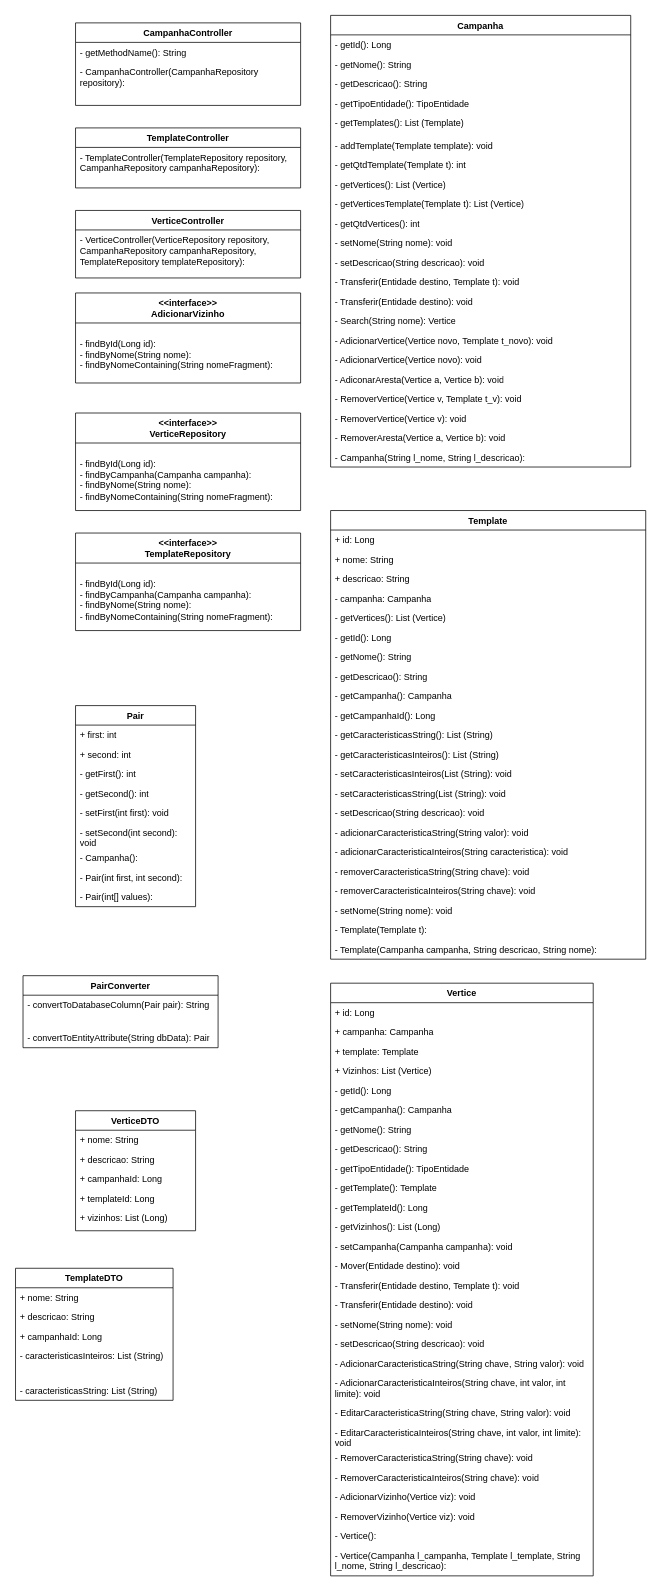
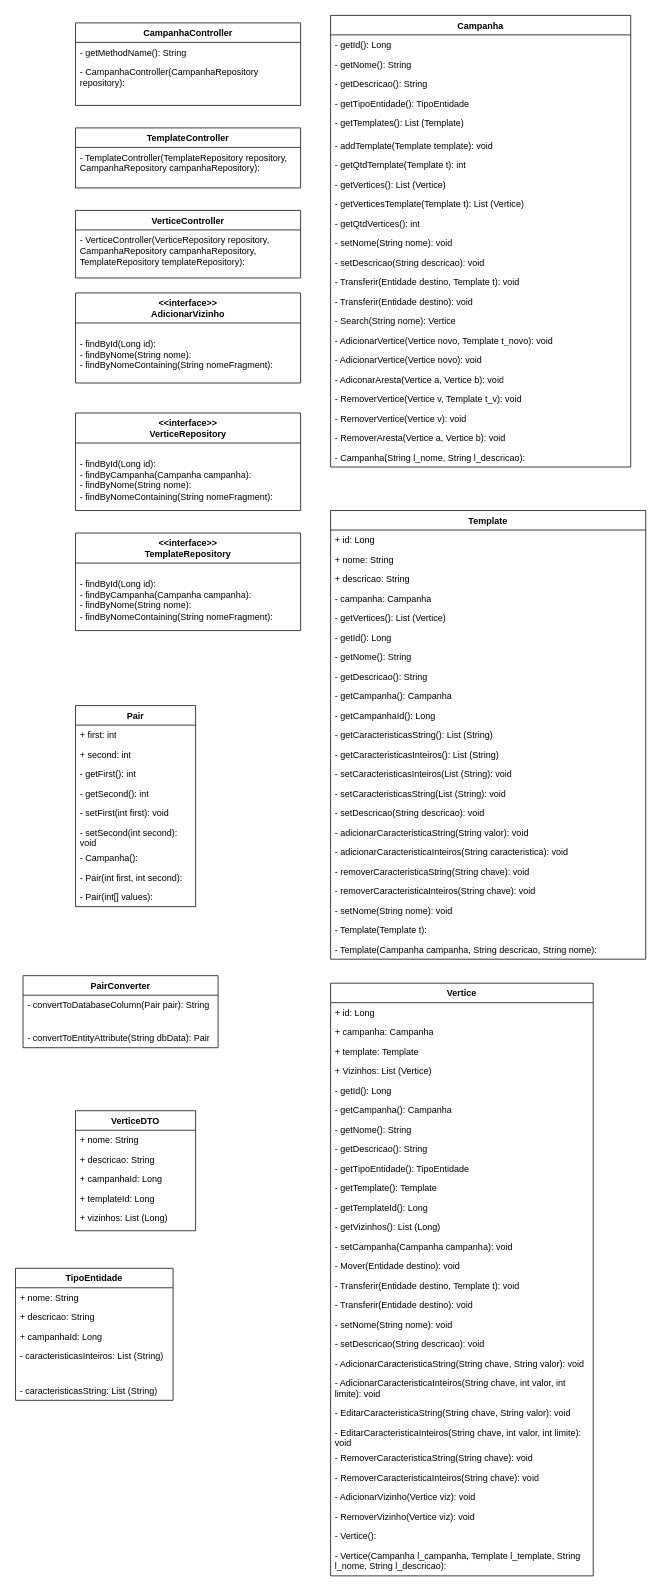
node "TemplateDTO": label "TemplateDTO" -> "TipoEntidade"
